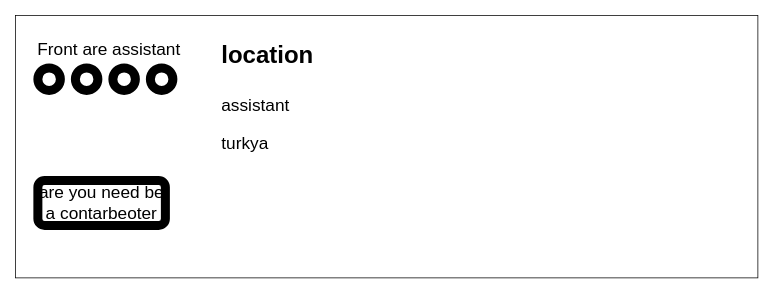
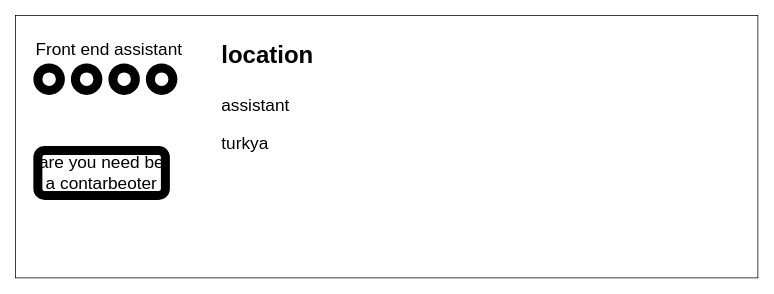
node "Front are assistant": label "Front are assistant" -> "Front end assistant"
node "are you need be a contarbeoter": moved (102, 203) -> (102, 173)
